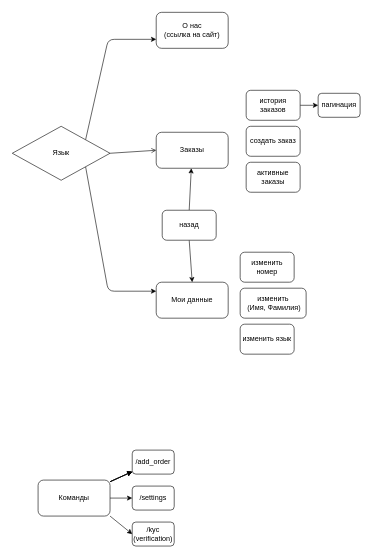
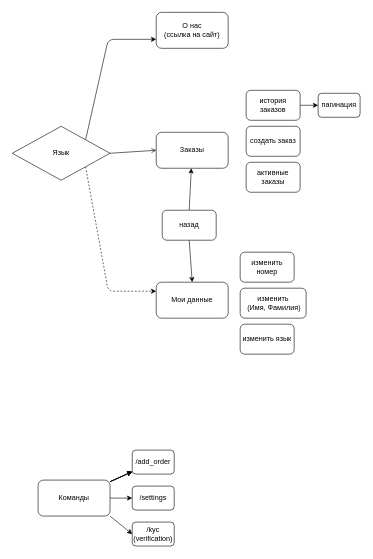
edge "Язык" -> "Мои данные": style solid -> dashed
